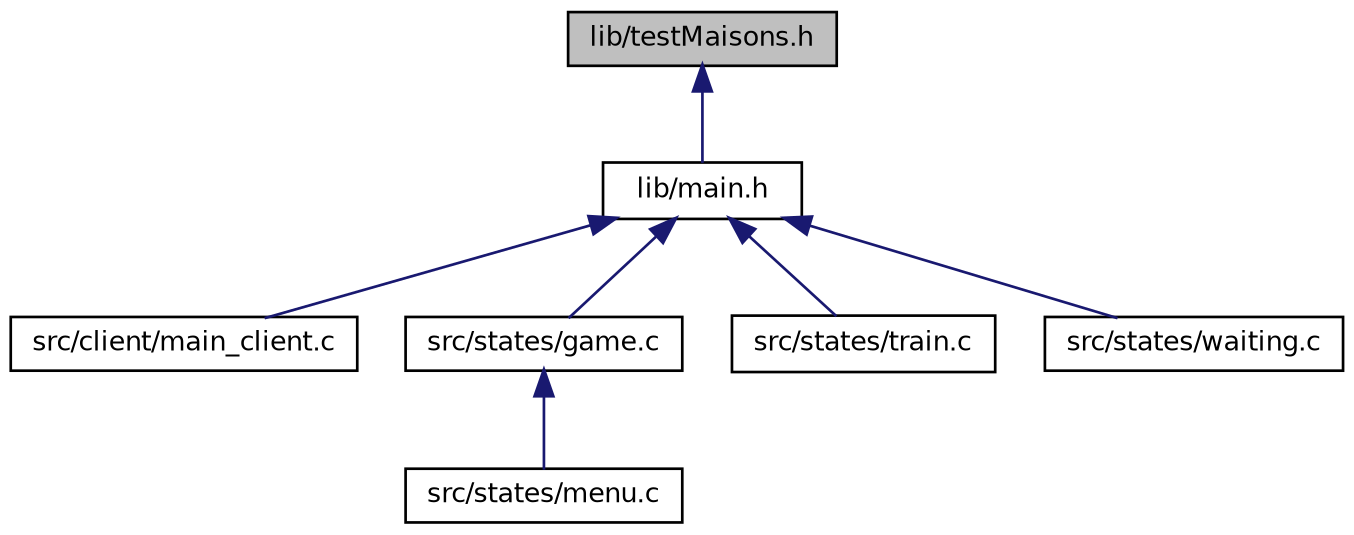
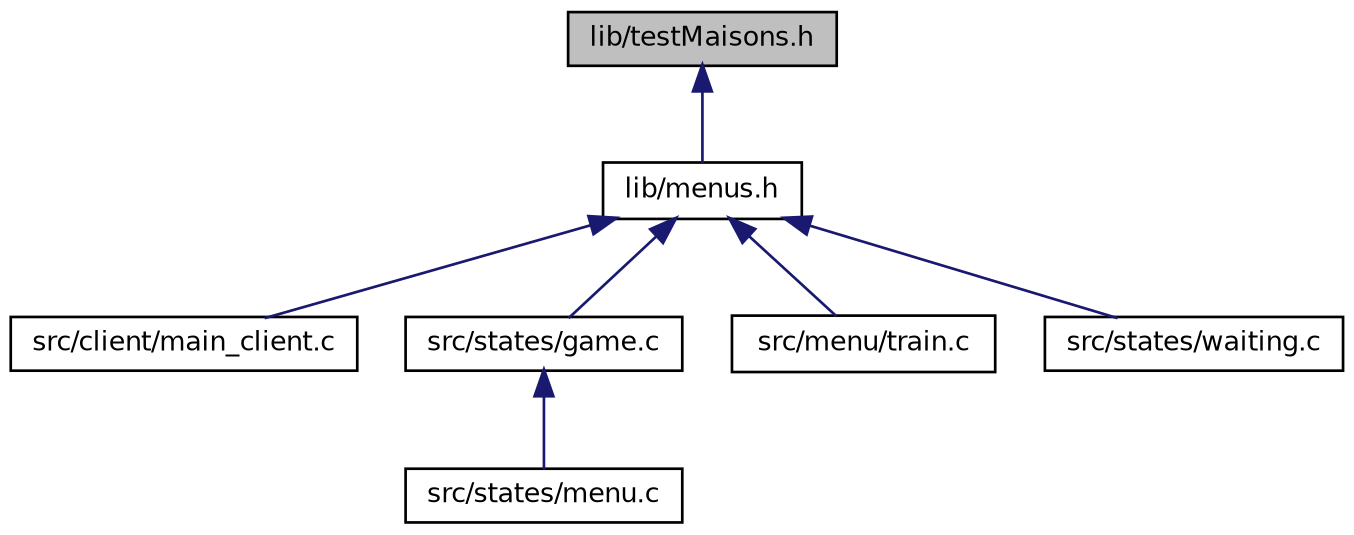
node "lib/main.h": label "lib/main.h" -> "lib/menus.h"
node "src/states/train.c": label "src/states/train.c" -> "src/menu/train.c"
